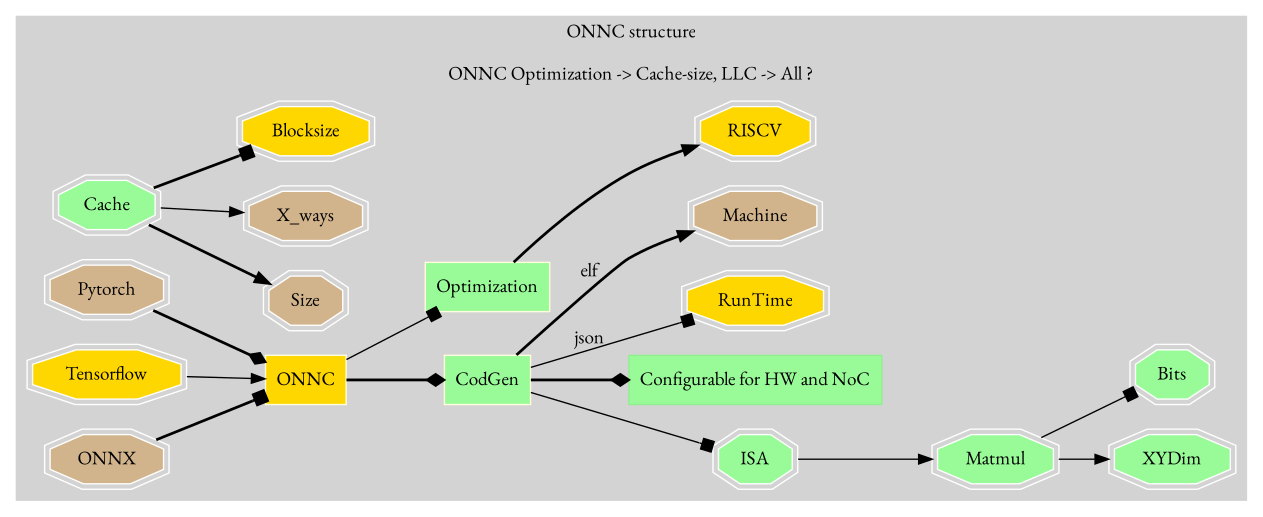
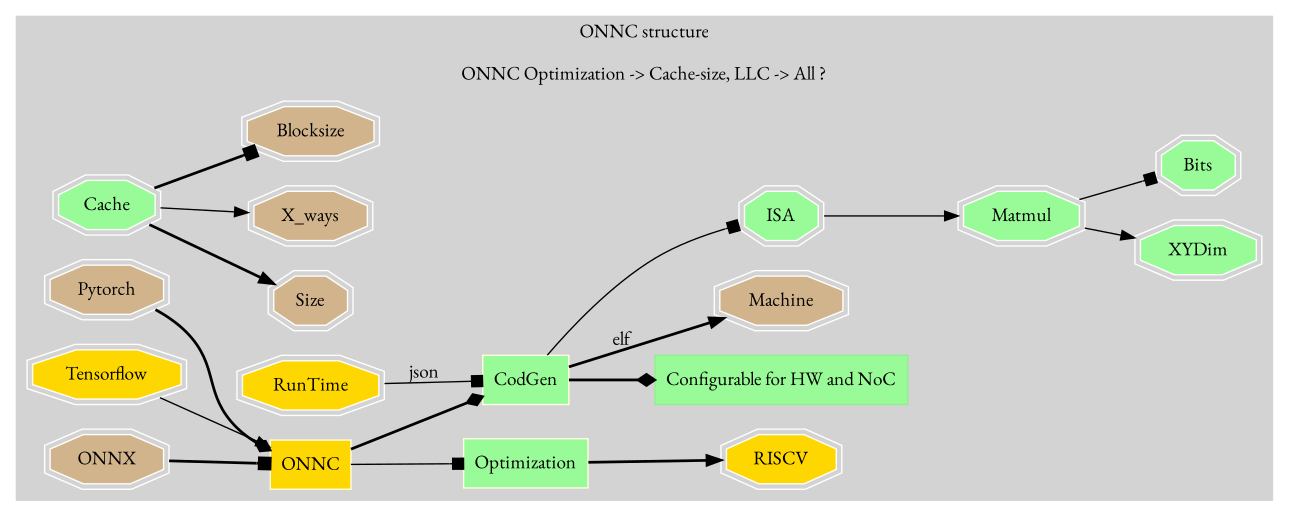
node "Blocksize": fillcolor gold -> tan
edge "CodGen" -> "RunTime": reversed
